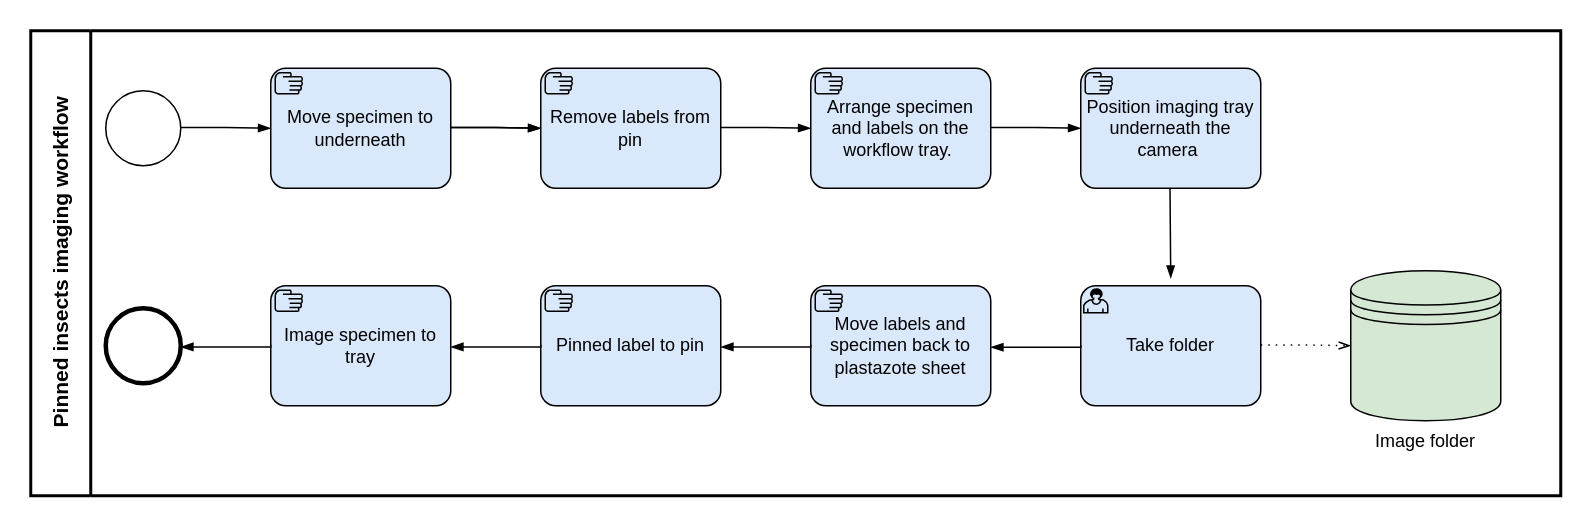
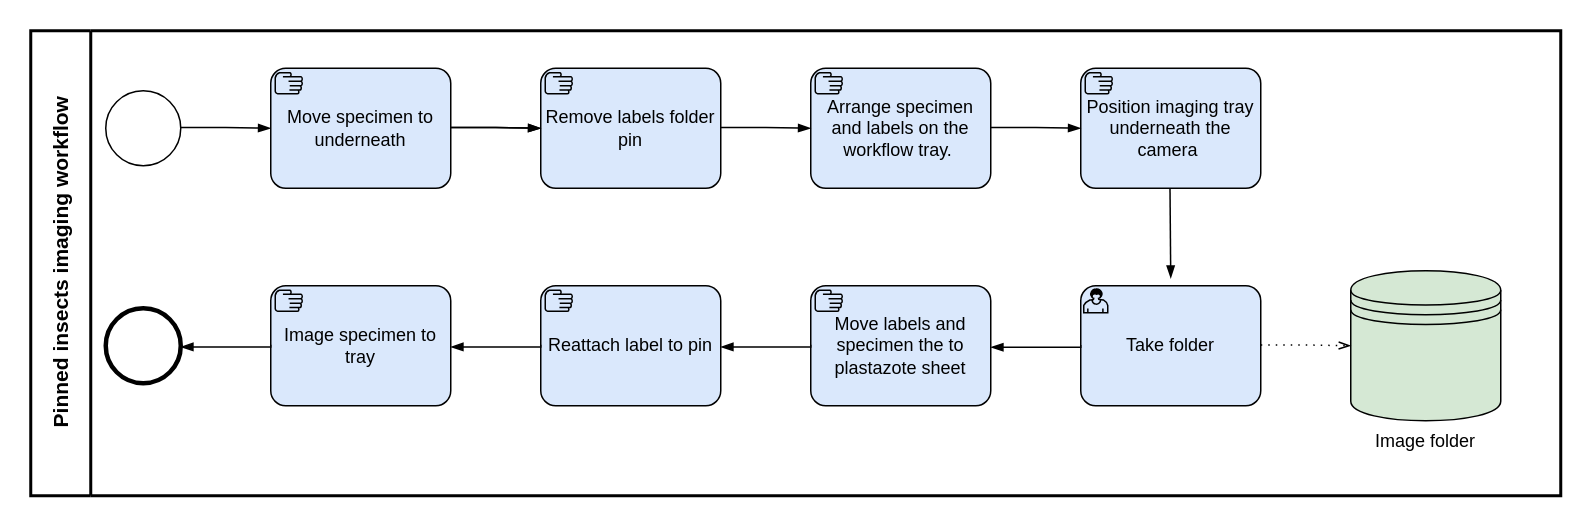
node "Remove labels from pin": label "Remove labels from pin" -> "Remove labels folder pin"
node "Pinned label to pin": label "Pinned label to pin" -> "Reattach label to pin"
node "Move labels and specimen back to plastazote sheet": label "Move labels and specimen back to plastazote sheet" -> "Move labels and specimen the to plastazote sheet"
